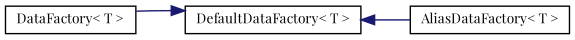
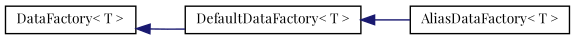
edge "DataFactory< T >" -> "DefaultDataFactory< T >": reversed
